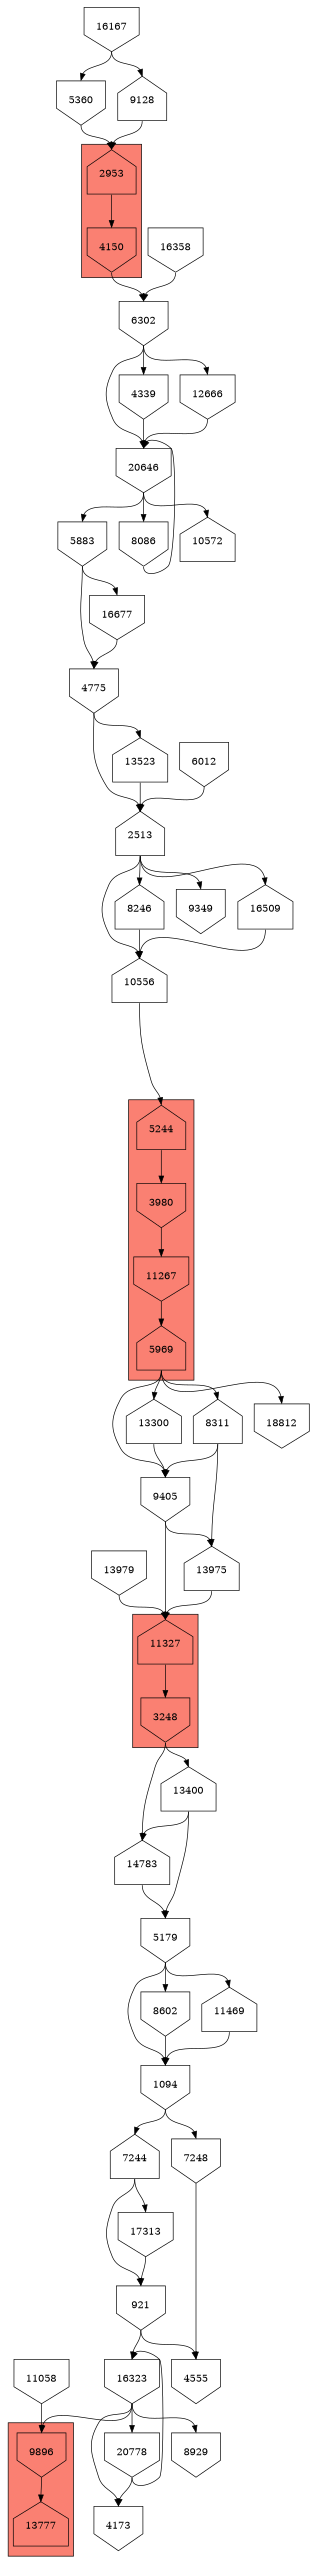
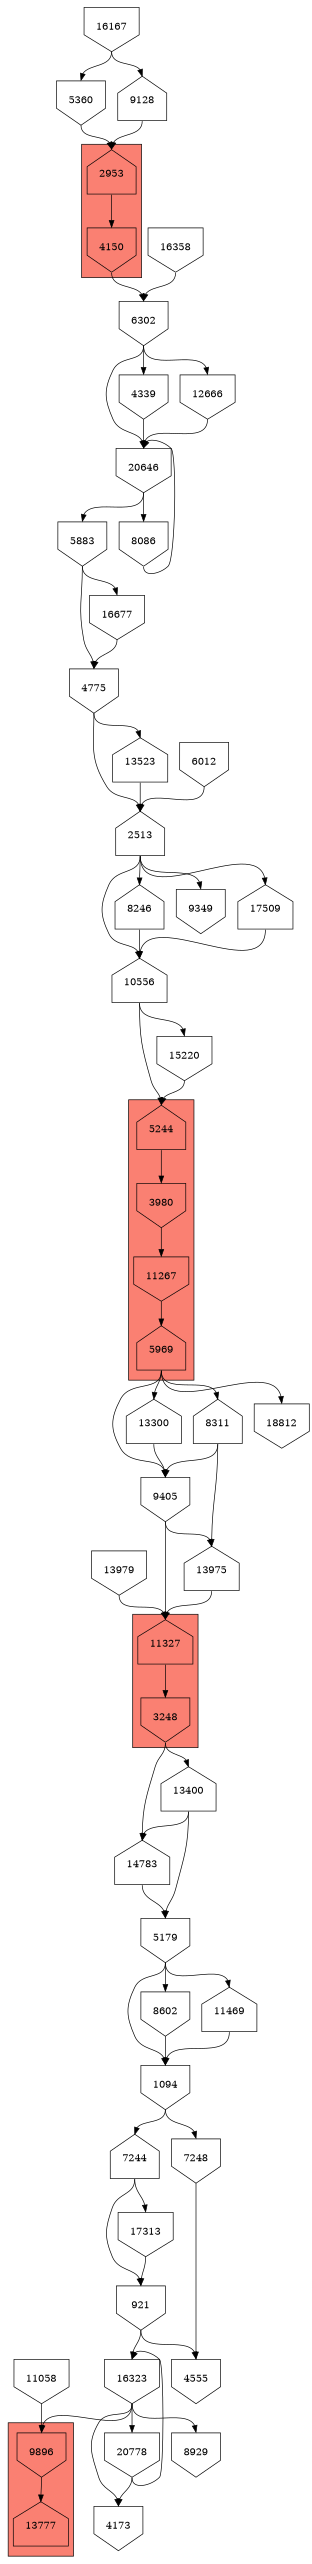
node "10572": removed
node "16509": label "16509" -> "17509"
node "15220": added
